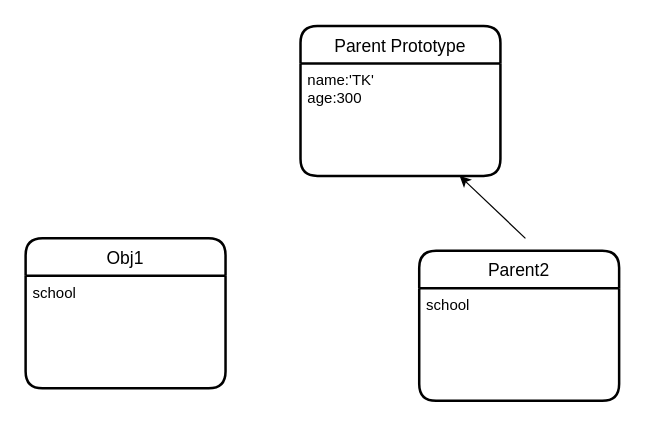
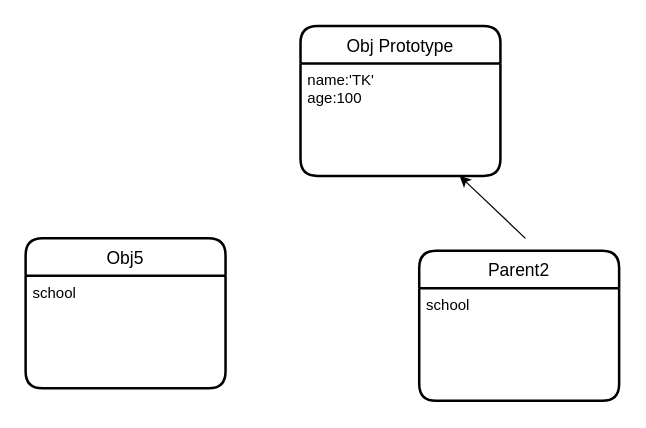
node "Parent Prototype": label "Parent Prototype" -> "Obj Prototype"
node "name:'TK' age:300": label "name:'TK' age:300" -> "name:'TK' age:100"
node "Obj1": label "Obj1" -> "Obj5"
